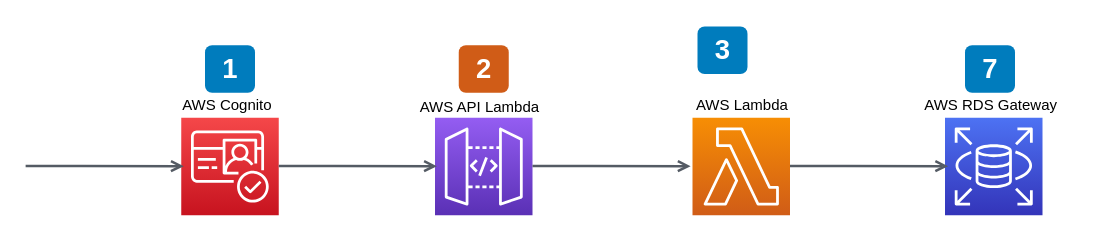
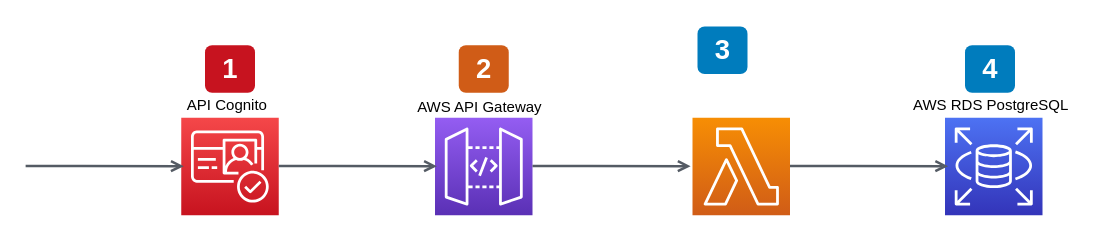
node "1": fillcolor #007cbd -> #c7131f
node "7": label "7" -> "4"
node "AWS Lambda": removed
node "AWS Cognito": label "AWS Cognito" -> "API Cognito"
node "AWS RDS Gateway": label "AWS RDS Gateway" -> "AWS RDS PostgreSQL"
node "AWS API Lambda": label "AWS API Lambda" -> "AWS API Gateway"
